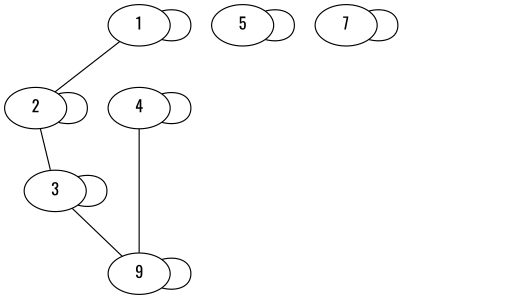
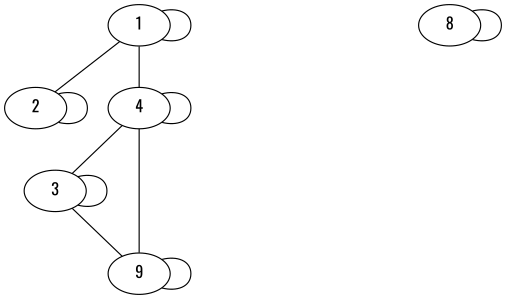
node "5": removed
node "7": removed
node "8": added
edge "1" -- "4": added
edge "2" -- "3": now "4" -- "3"
